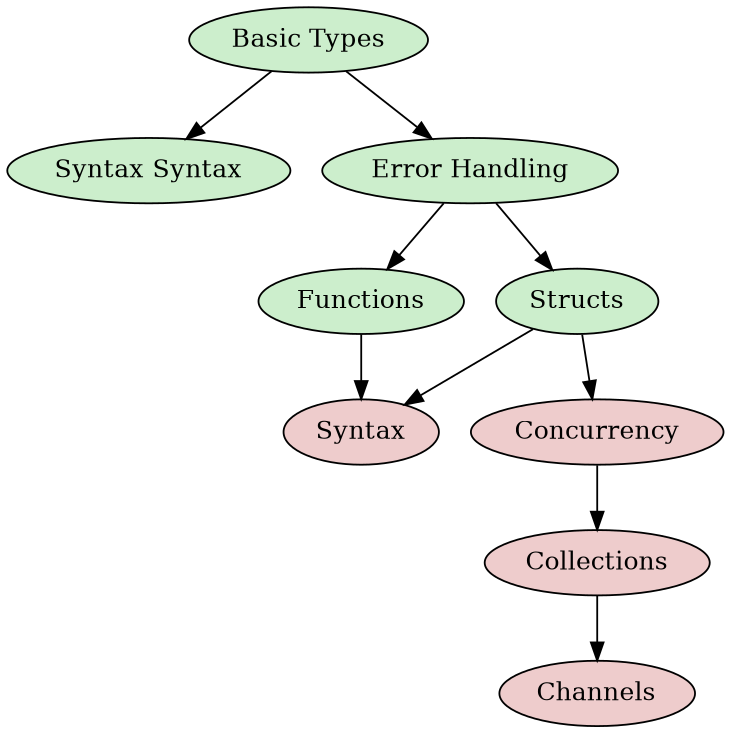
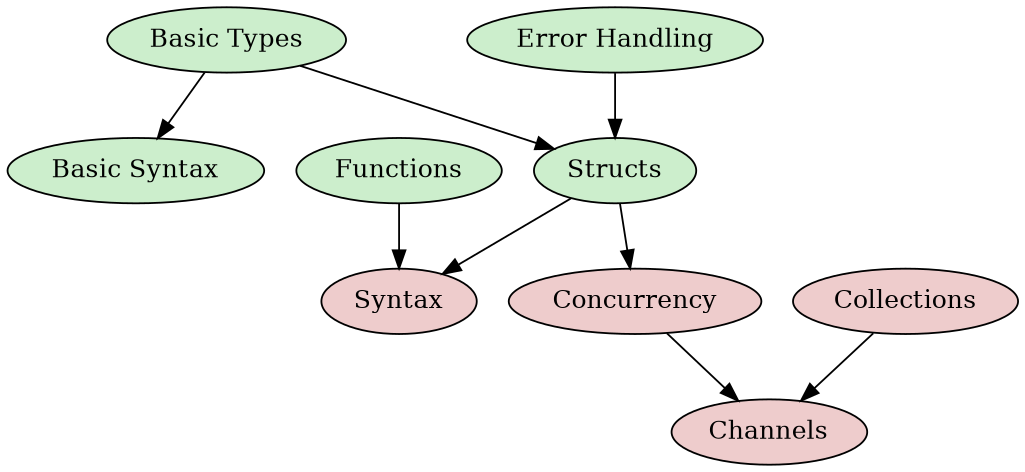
edge "Basic Types" -> "Error Handling": now "Basic Types" -> "Structs"
node "Syntax Syntax": label "Syntax Syntax" -> "Basic Syntax"
edge "Error Handling" -> "Functions": removed
edge "Concurrency" -> "Collections": now "Concurrency" -> "Channels"
